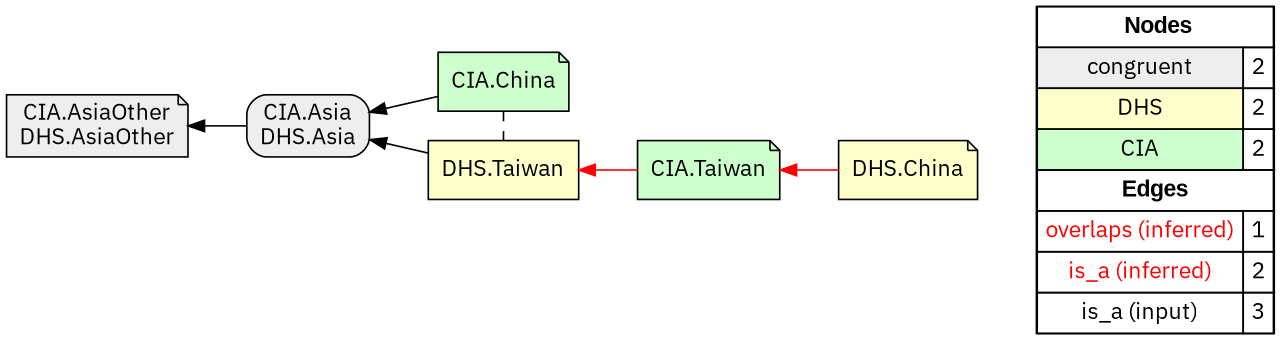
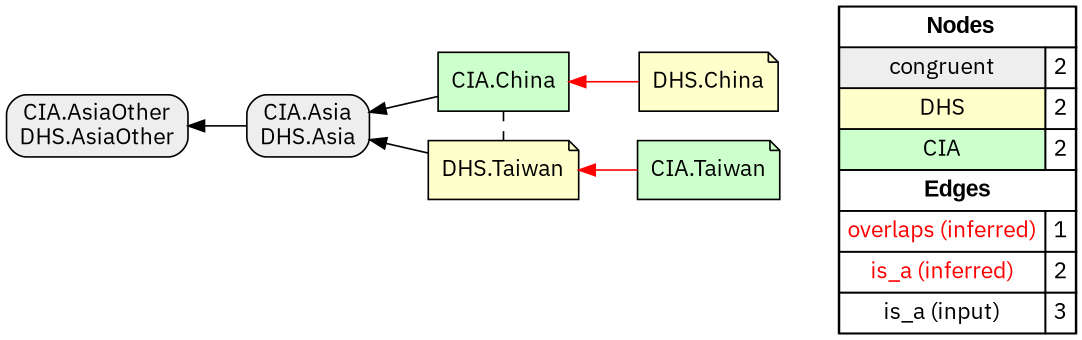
node "CIA.China": shape note -> box
node "CIA.AsiaOther DHS.AsiaOther": shape note -> box
node "DHS.Taiwan": shape box -> note
edge "DHS.China" -> "CIA.Taiwan": now "DHS.China" -> "CIA.China"
